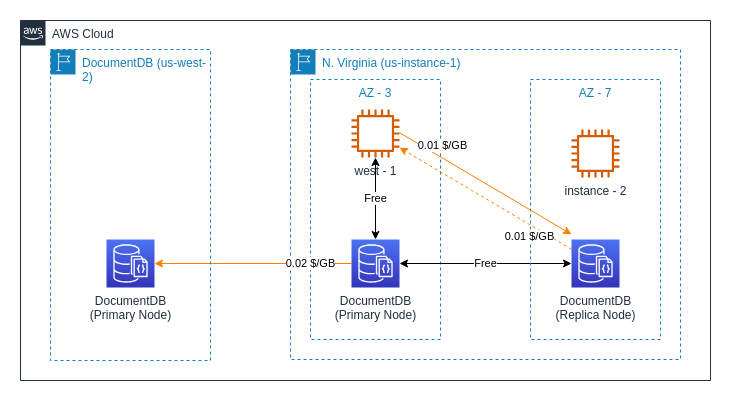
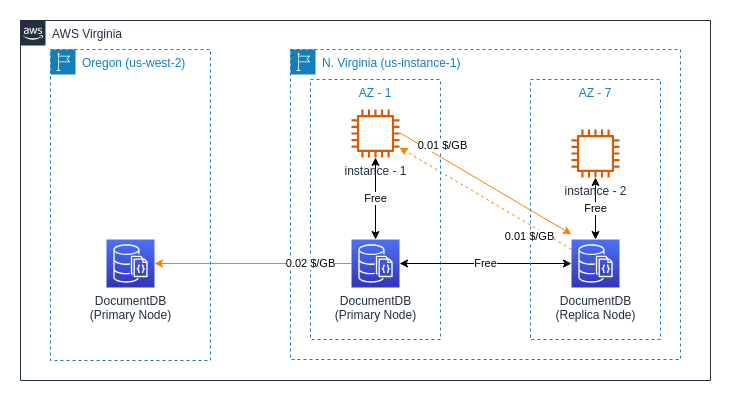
node "AWS Cloud": label "AWS Cloud" -> "AWS Virginia"
node "DocumentDB (us-west-2)": label "DocumentDB (us-west-2)" -> "Oregon (us-west-2)"
node "AZ - 3": label "AZ - 3" -> "AZ - 1"
node "west - 1": label "west - 1" -> "instance - 1"
edge "instance - 2" -- "DocumentDB (Replica Node)": added, label "Free"
